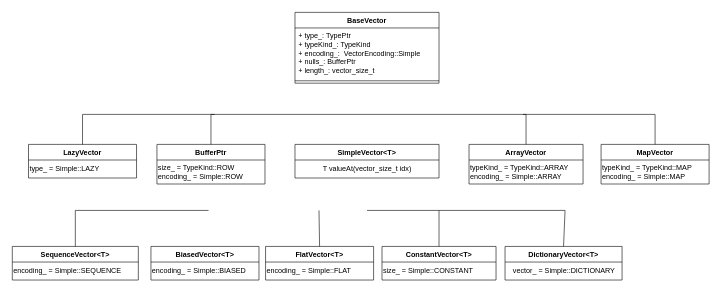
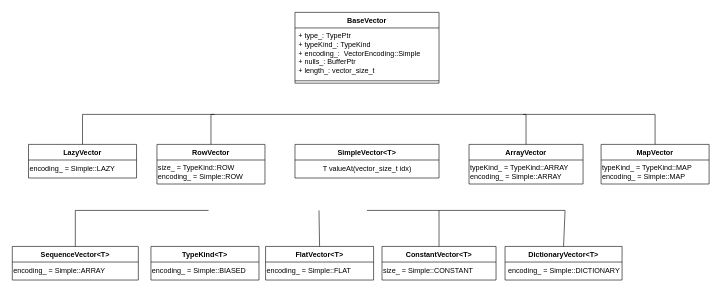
node "BufferPtr": label "BufferPtr" -> "RowVector"
node "type_ = Simple::LAZY": label "type_ = Simple::LAZY" -> "encoding_ = Simple::LAZY"
node "BiasedVector<T>": label "BiasedVector<T>" -> "TypeKind<T>"
node "encoding_ = Simple::SEQUENCE": label "encoding_ = Simple::SEQUENCE" -> "encoding_ = Simple::ARRAY"
node "vector_ = Simple::DICTIONARY": label "vector_ = Simple::DICTIONARY" -> "encoding_ = Simple::DICTIONARY"
